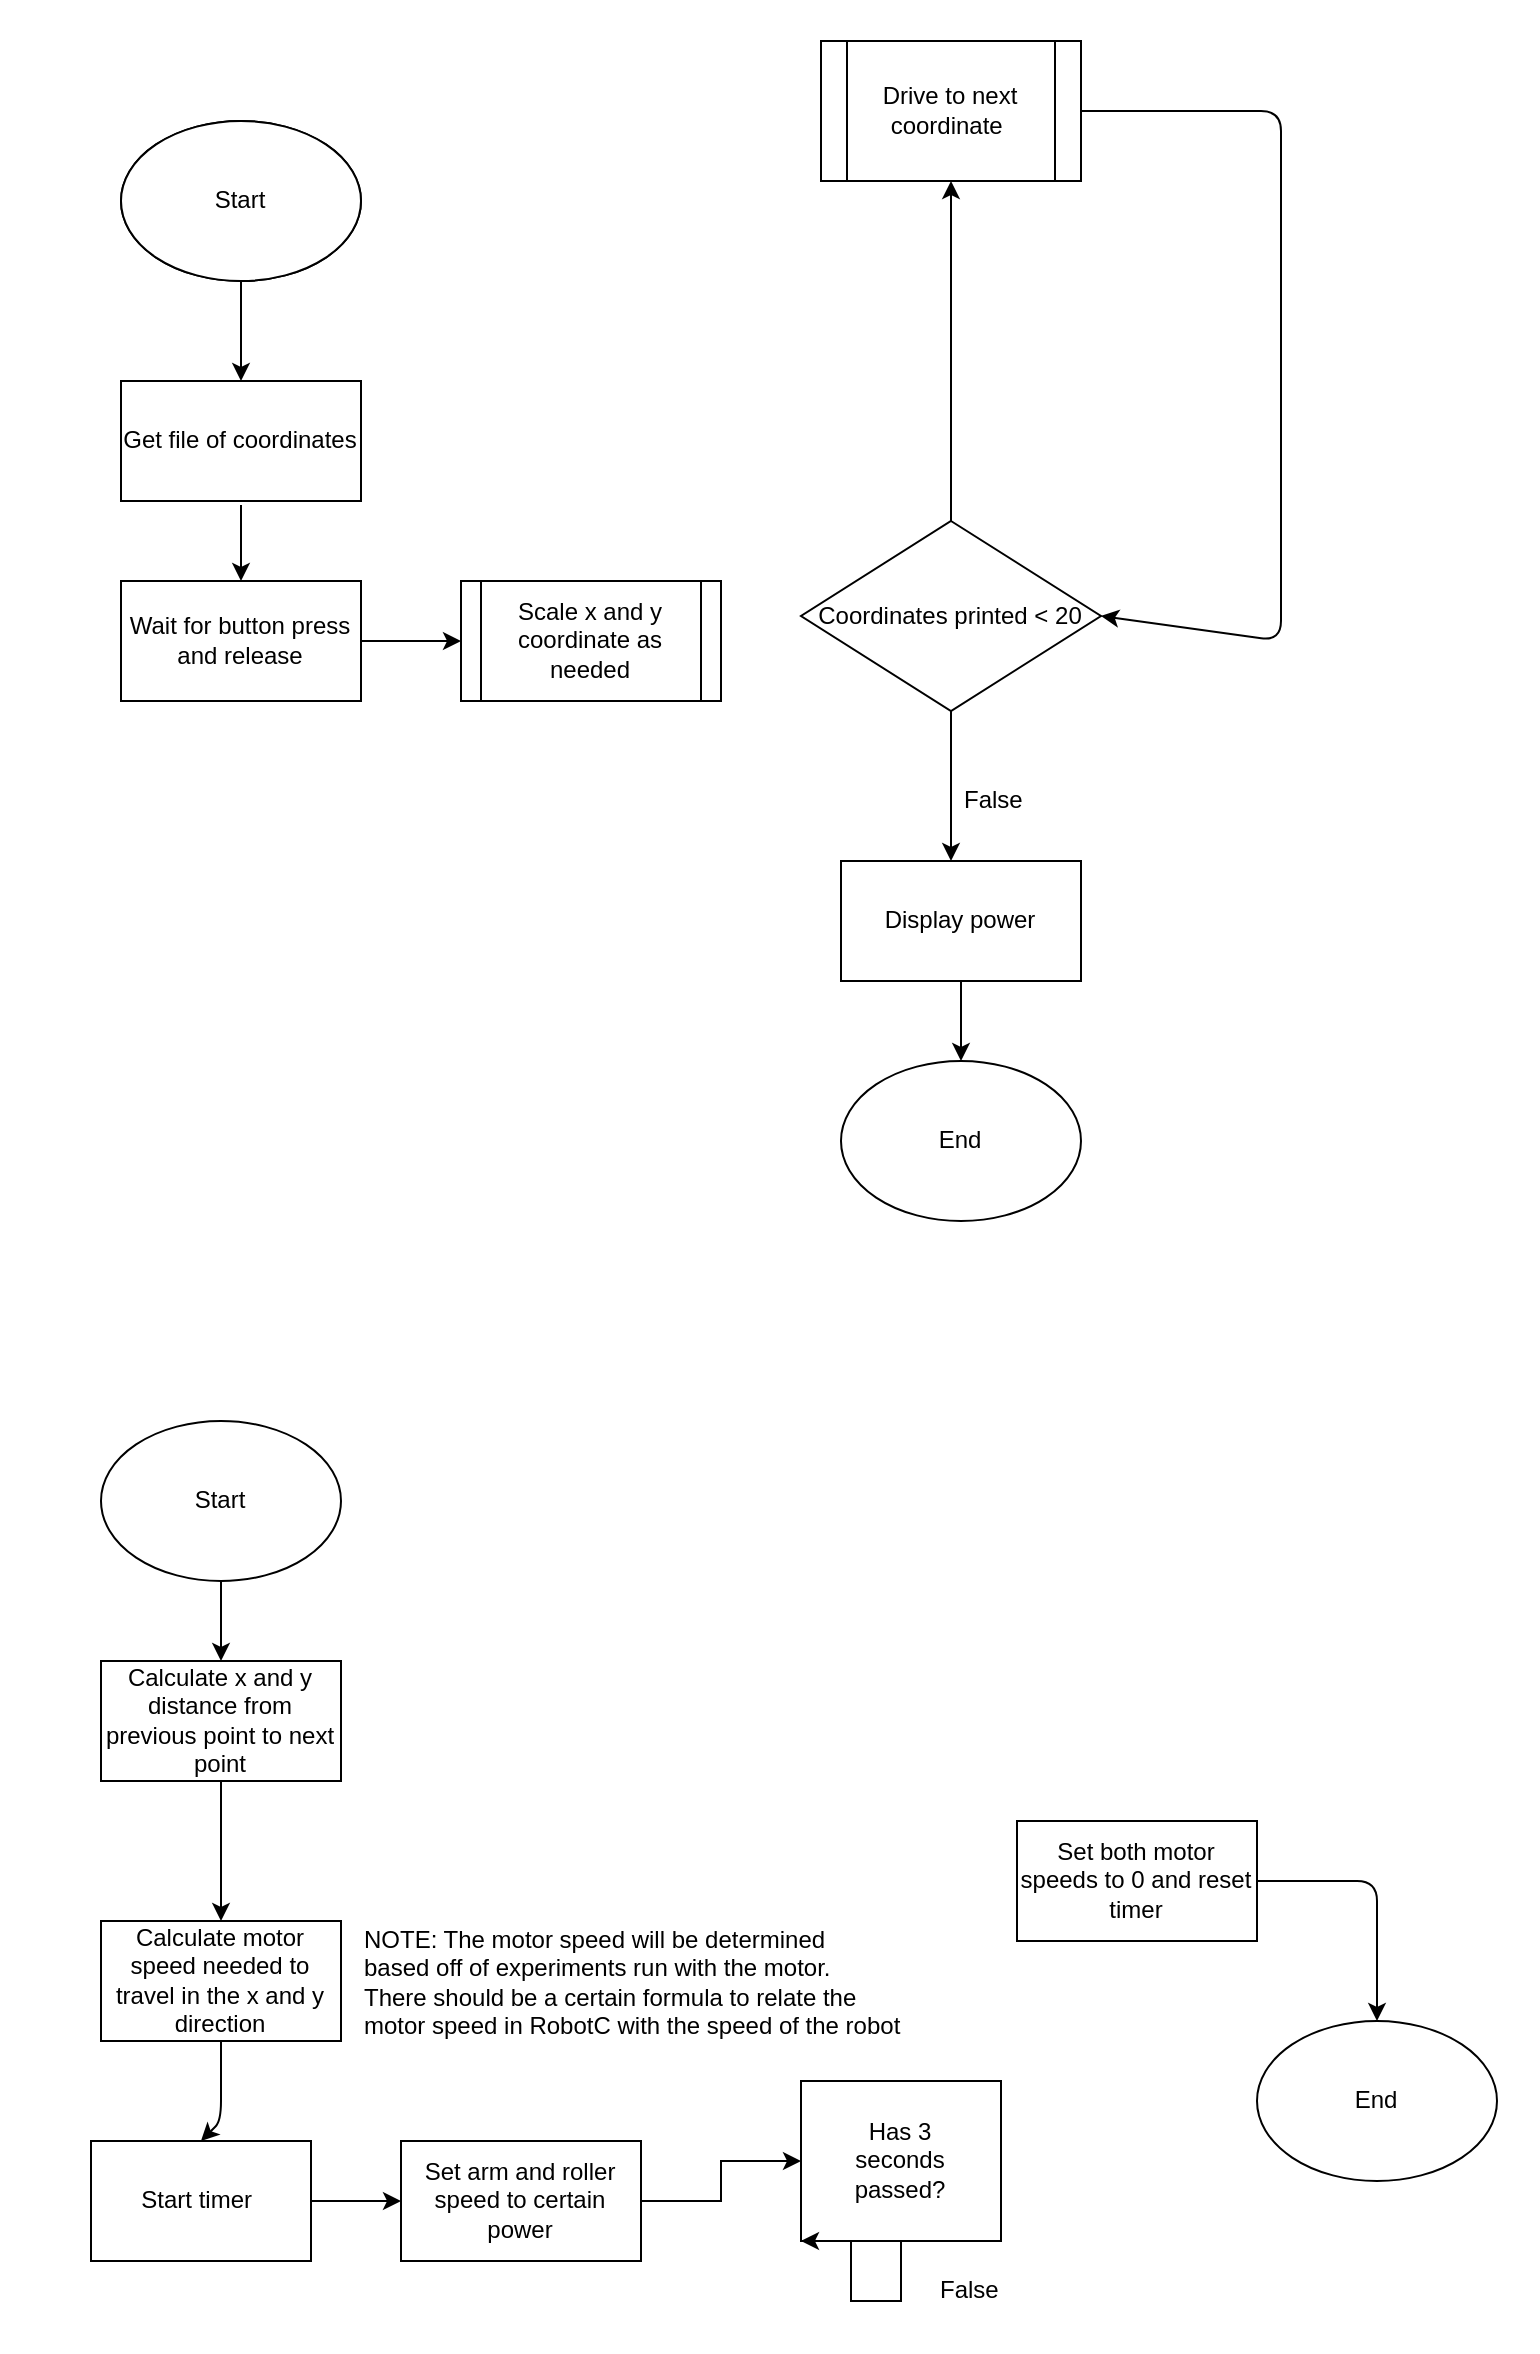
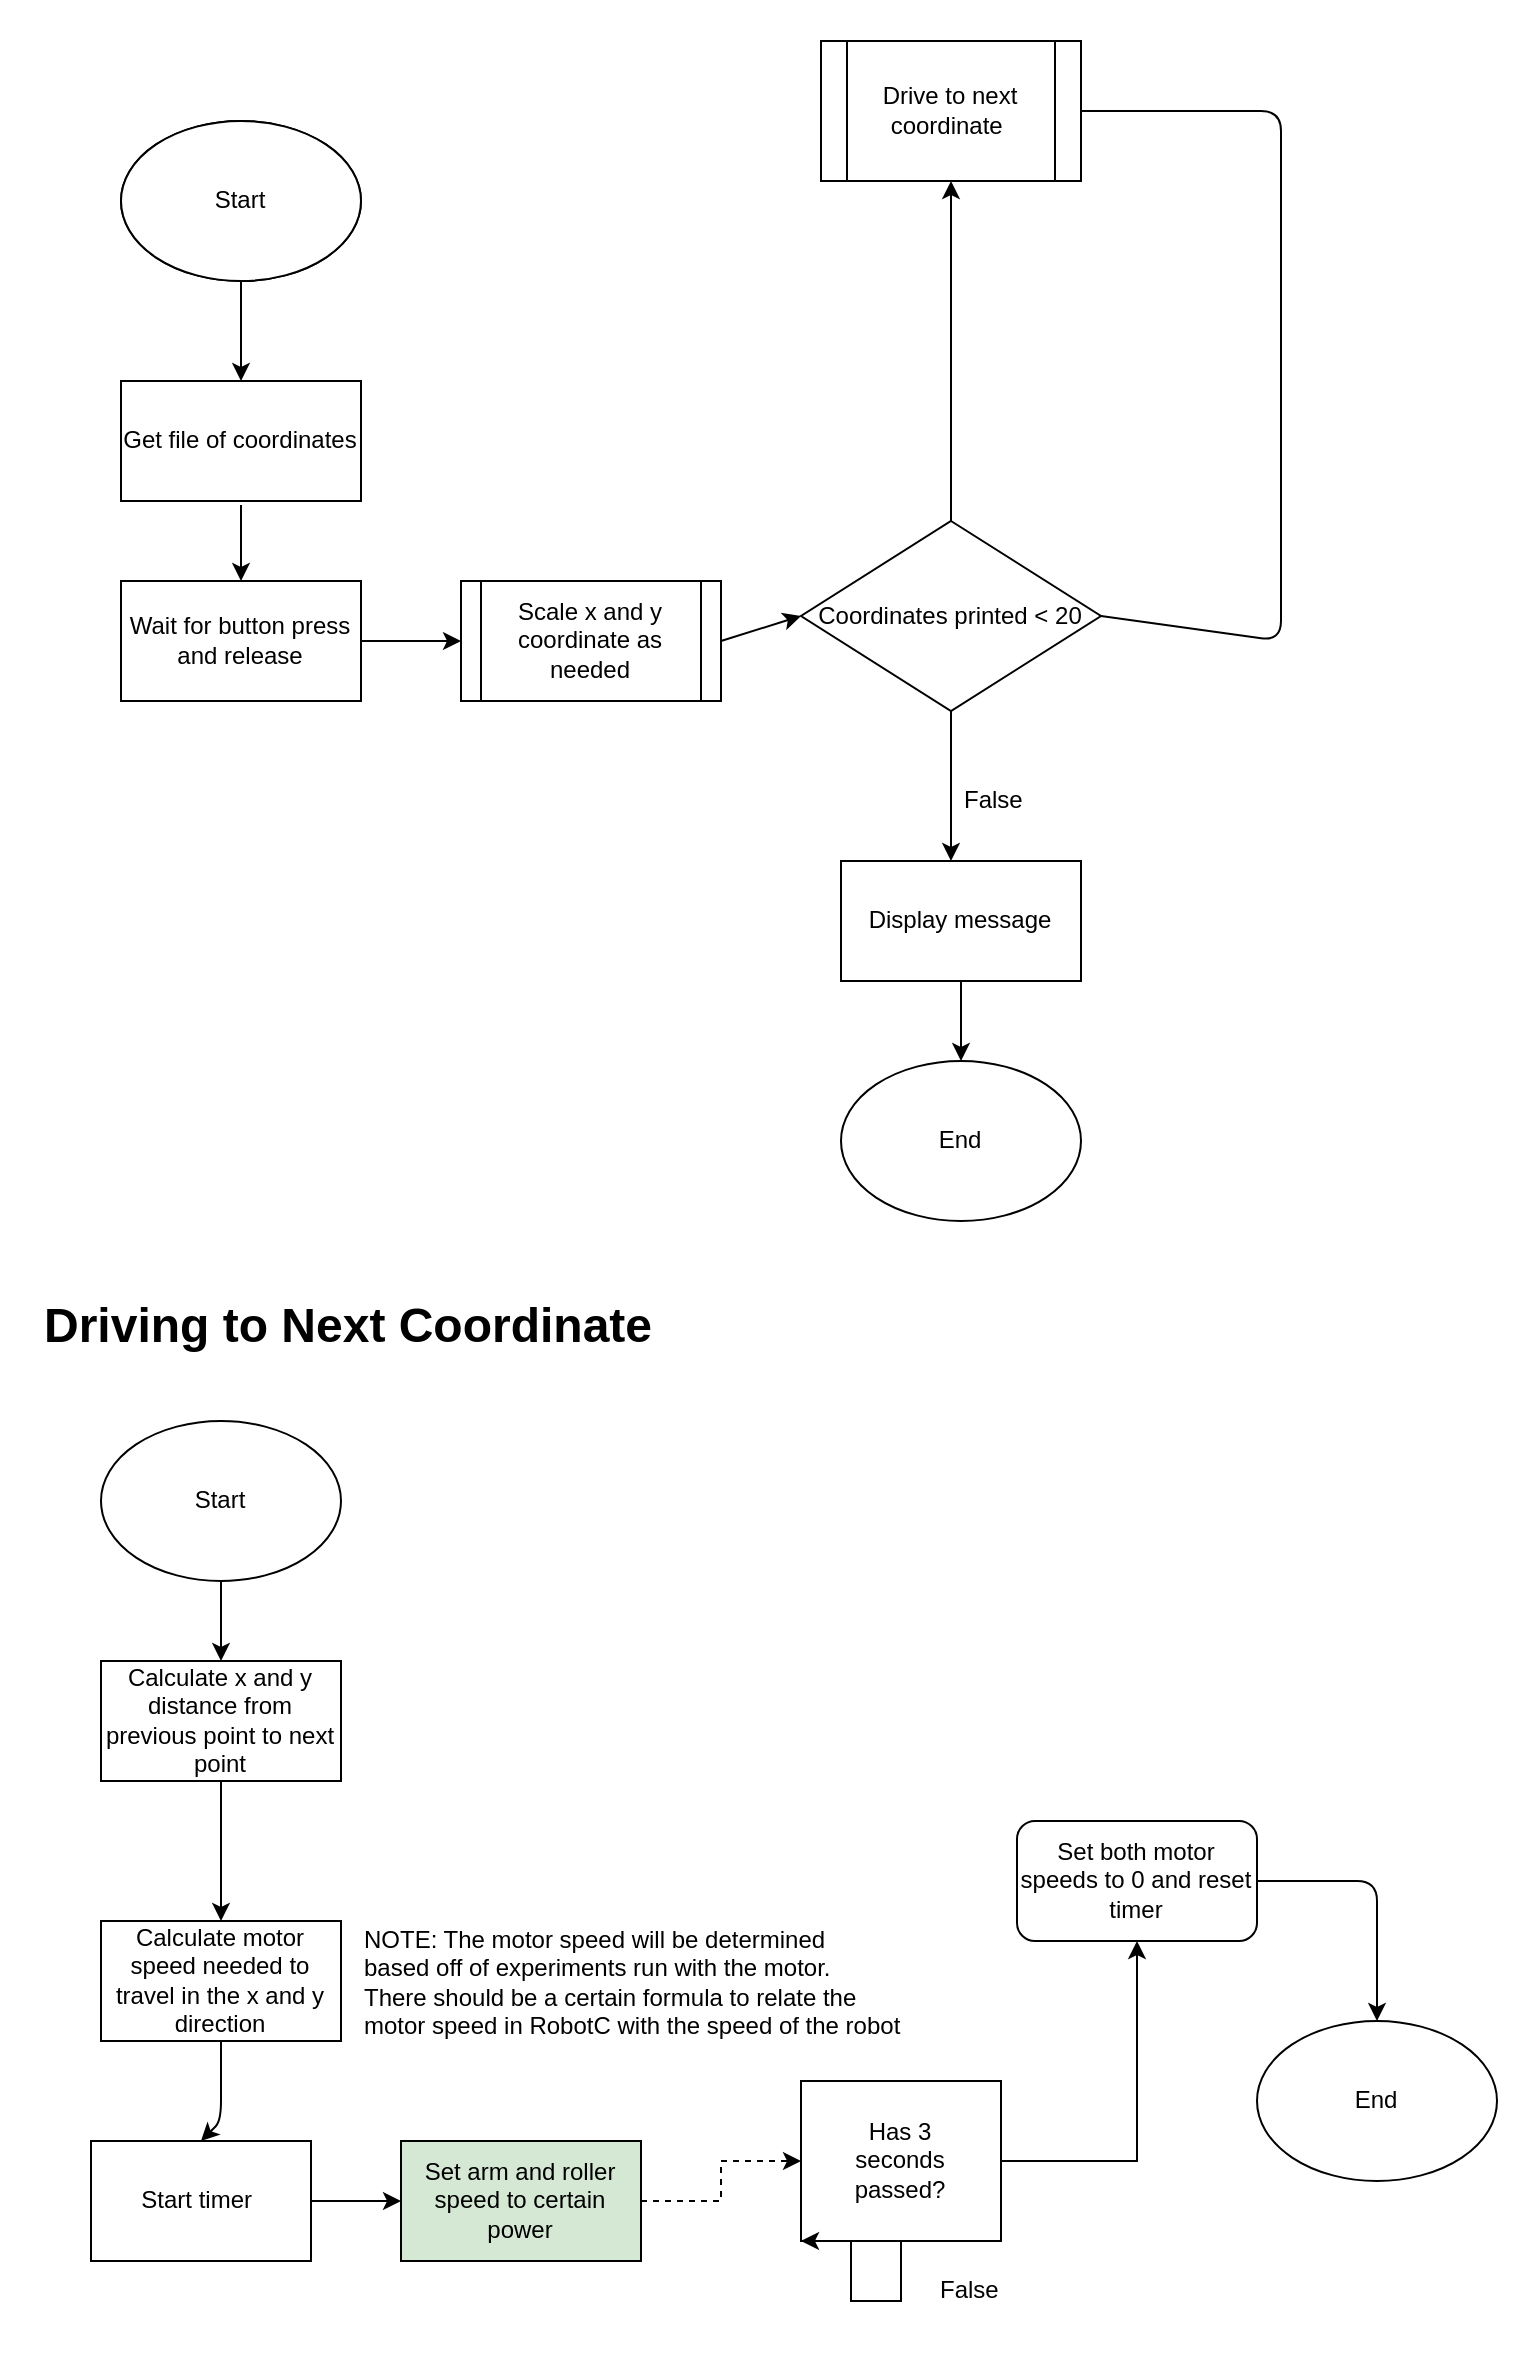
edge "Drive to next coordinate" -> "Coordinates printed < 20": arrowhead classic -> none
edge "Scale x and y coordinate as needed" -> "Coordinates printed < 20": added
node "Display power": label "Display power" -> "Display message"
node "Driving to Next Coordinate": added
node "Set both motor speeds to 0 and reset timer": shape rectangle -> rounded rectangle
edge "Has 3 seconds passed?" -> "Set both motor speeds to 0 and reset timer": added
edge "Set arm and roller speed to certain power" -> "Has 3 seconds passed?": style solid -> dashed
node "Set arm and roller speed to certain power": fillcolor #ffffff -> #d5e8d4
